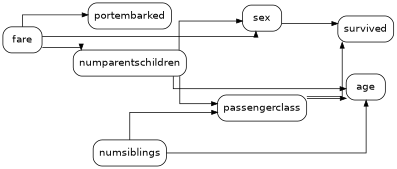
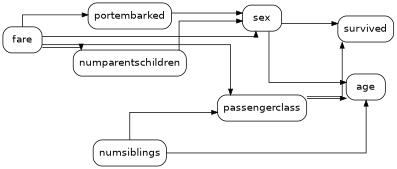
edge "portembarked" -> "sex": added
edge "numparentschildren" -> "age": now "sex" -> "age"
edge "numparentschildren" -> "passengerclass": now "fare" -> "passengerclass"
